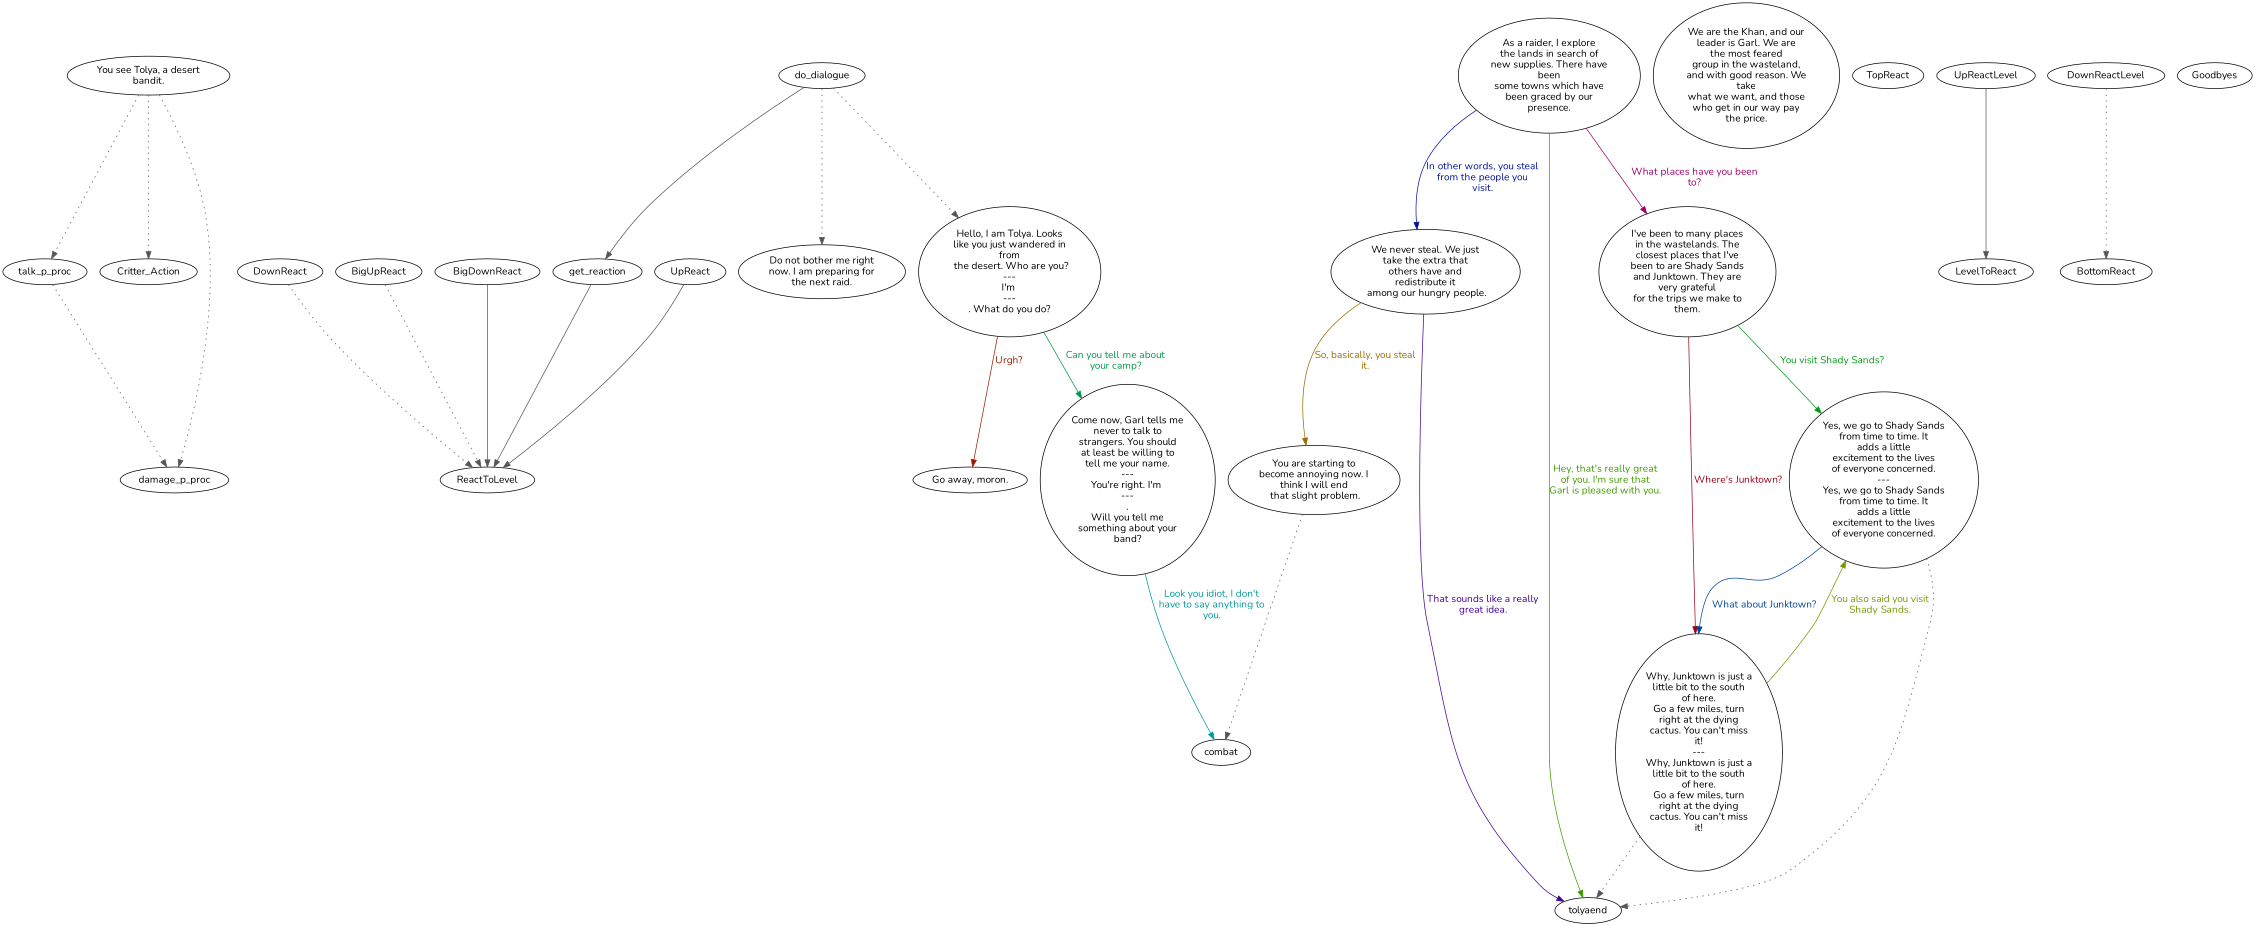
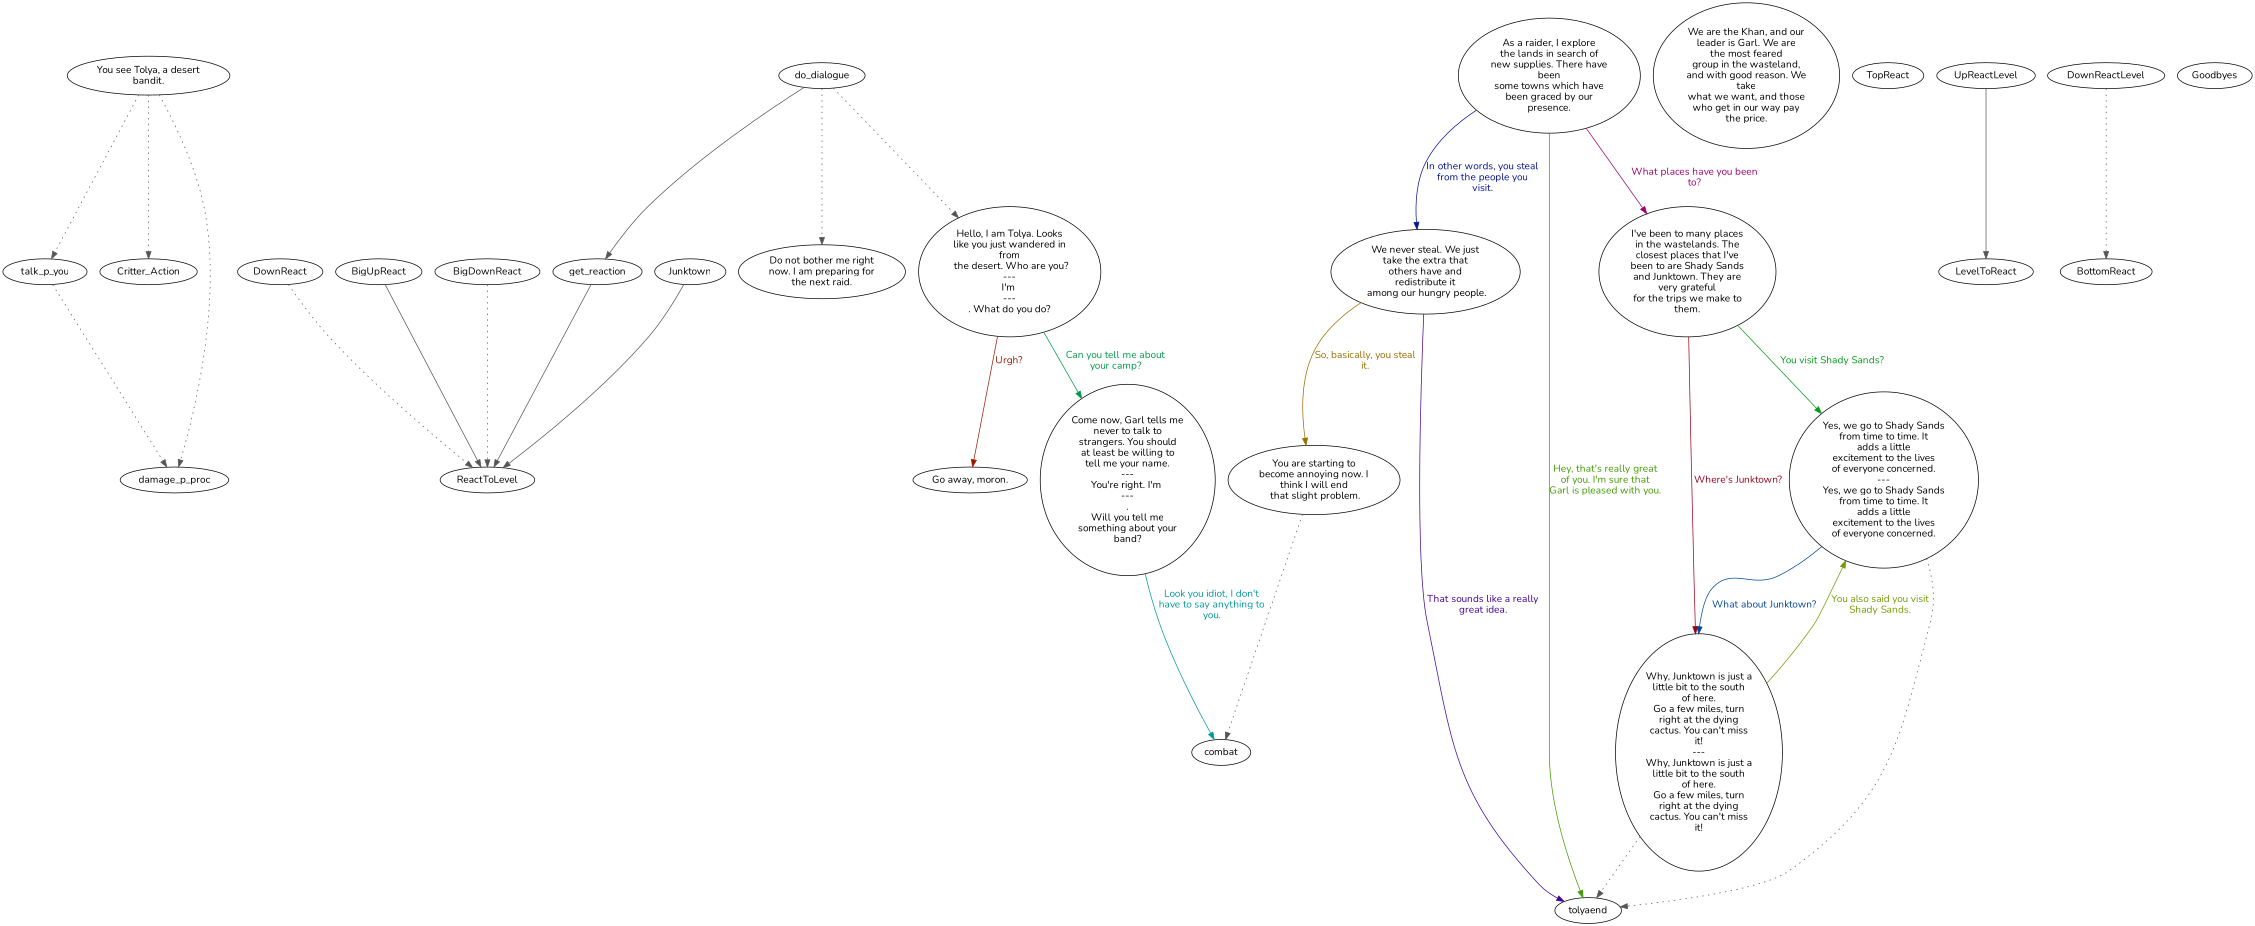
node "talk_p_proc": label "talk_p_proc" -> "talk_p_you"
node "UpReact": label "UpReact" -> "Junktown"
edge "BigDownReact" -> "ReactToLevel": style solid -> dotted
edge "BigUpReact" -> "ReactToLevel": style dotted -> solid
